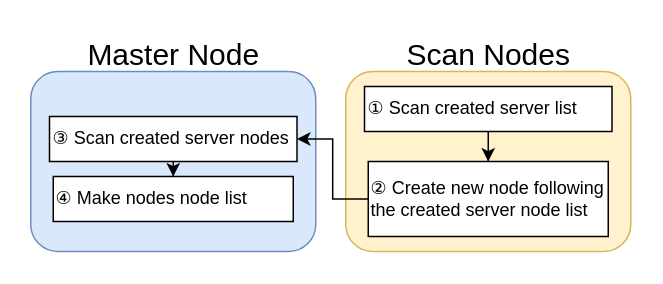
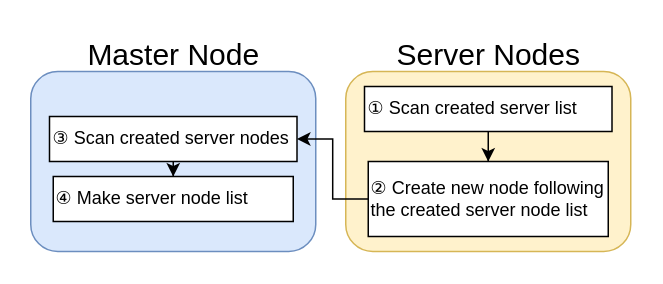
node "Scan Nodes": label "Scan Nodes" -> "Server Nodes"
node "④ Make nodes node list": label "④ Make nodes node list" -> "④ Make server node list"
